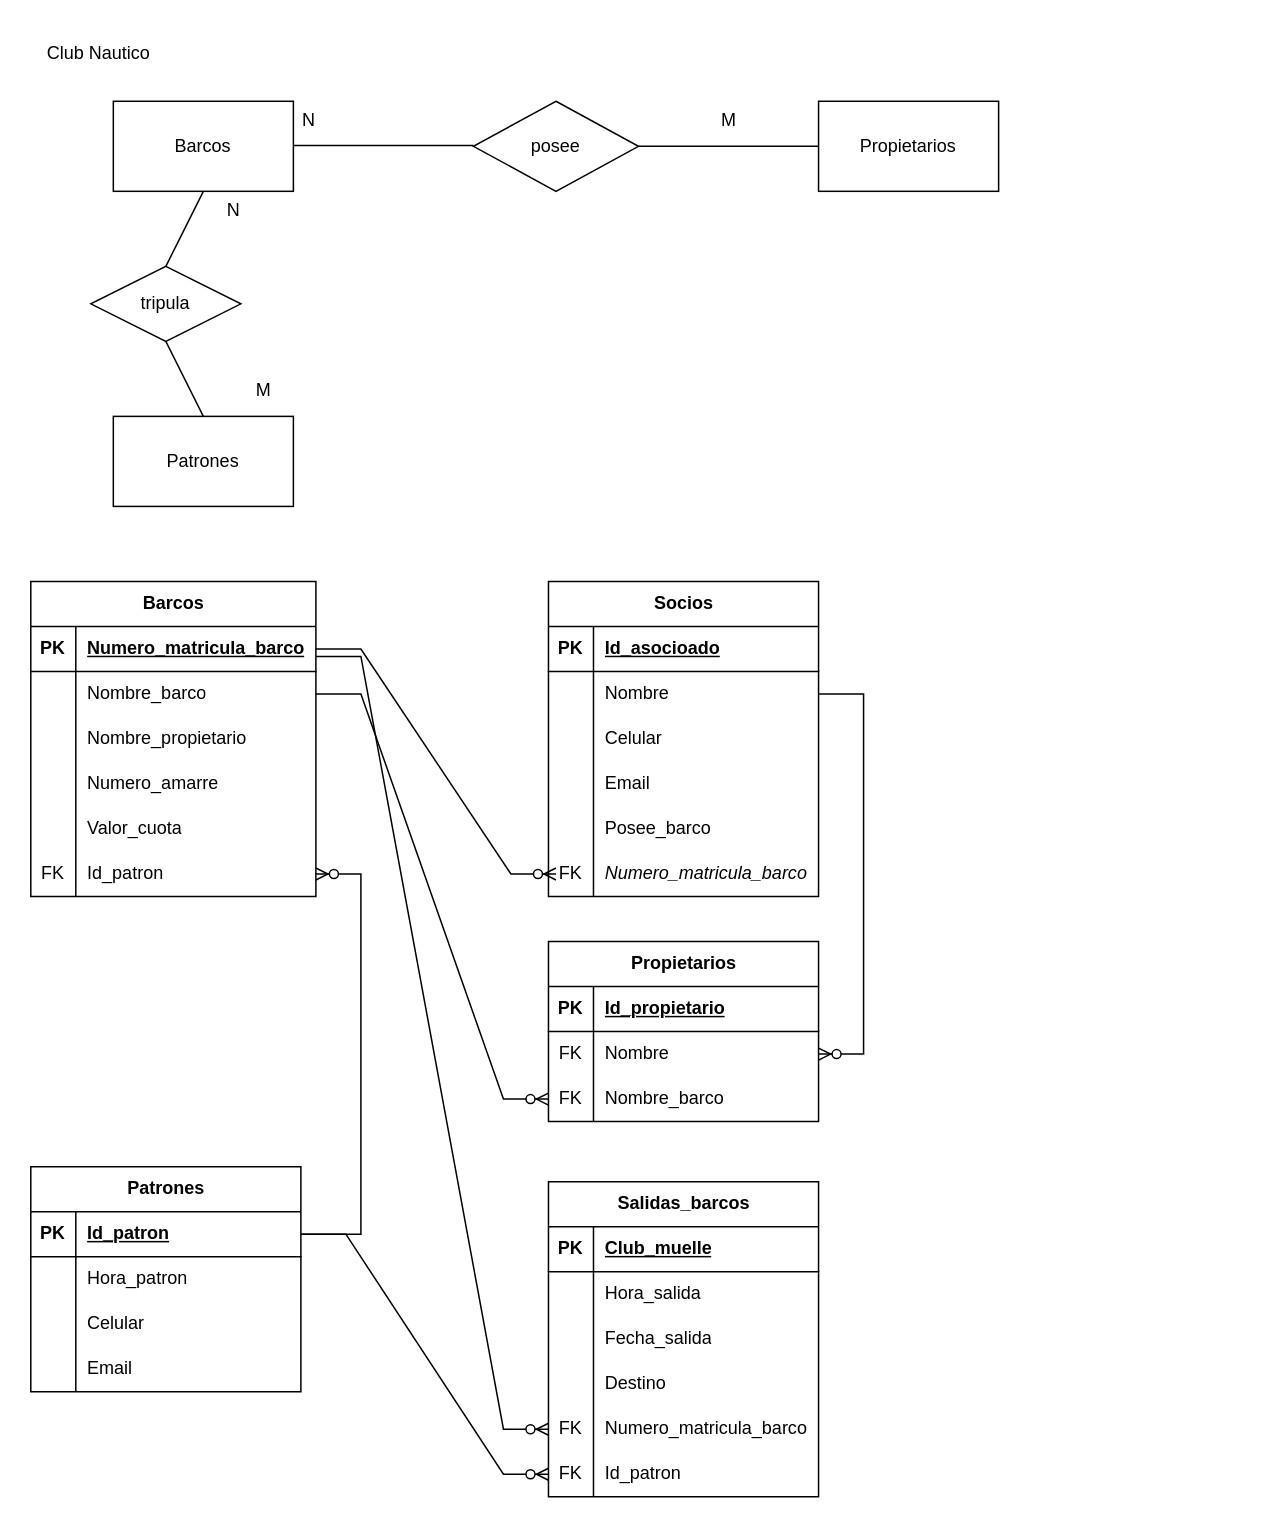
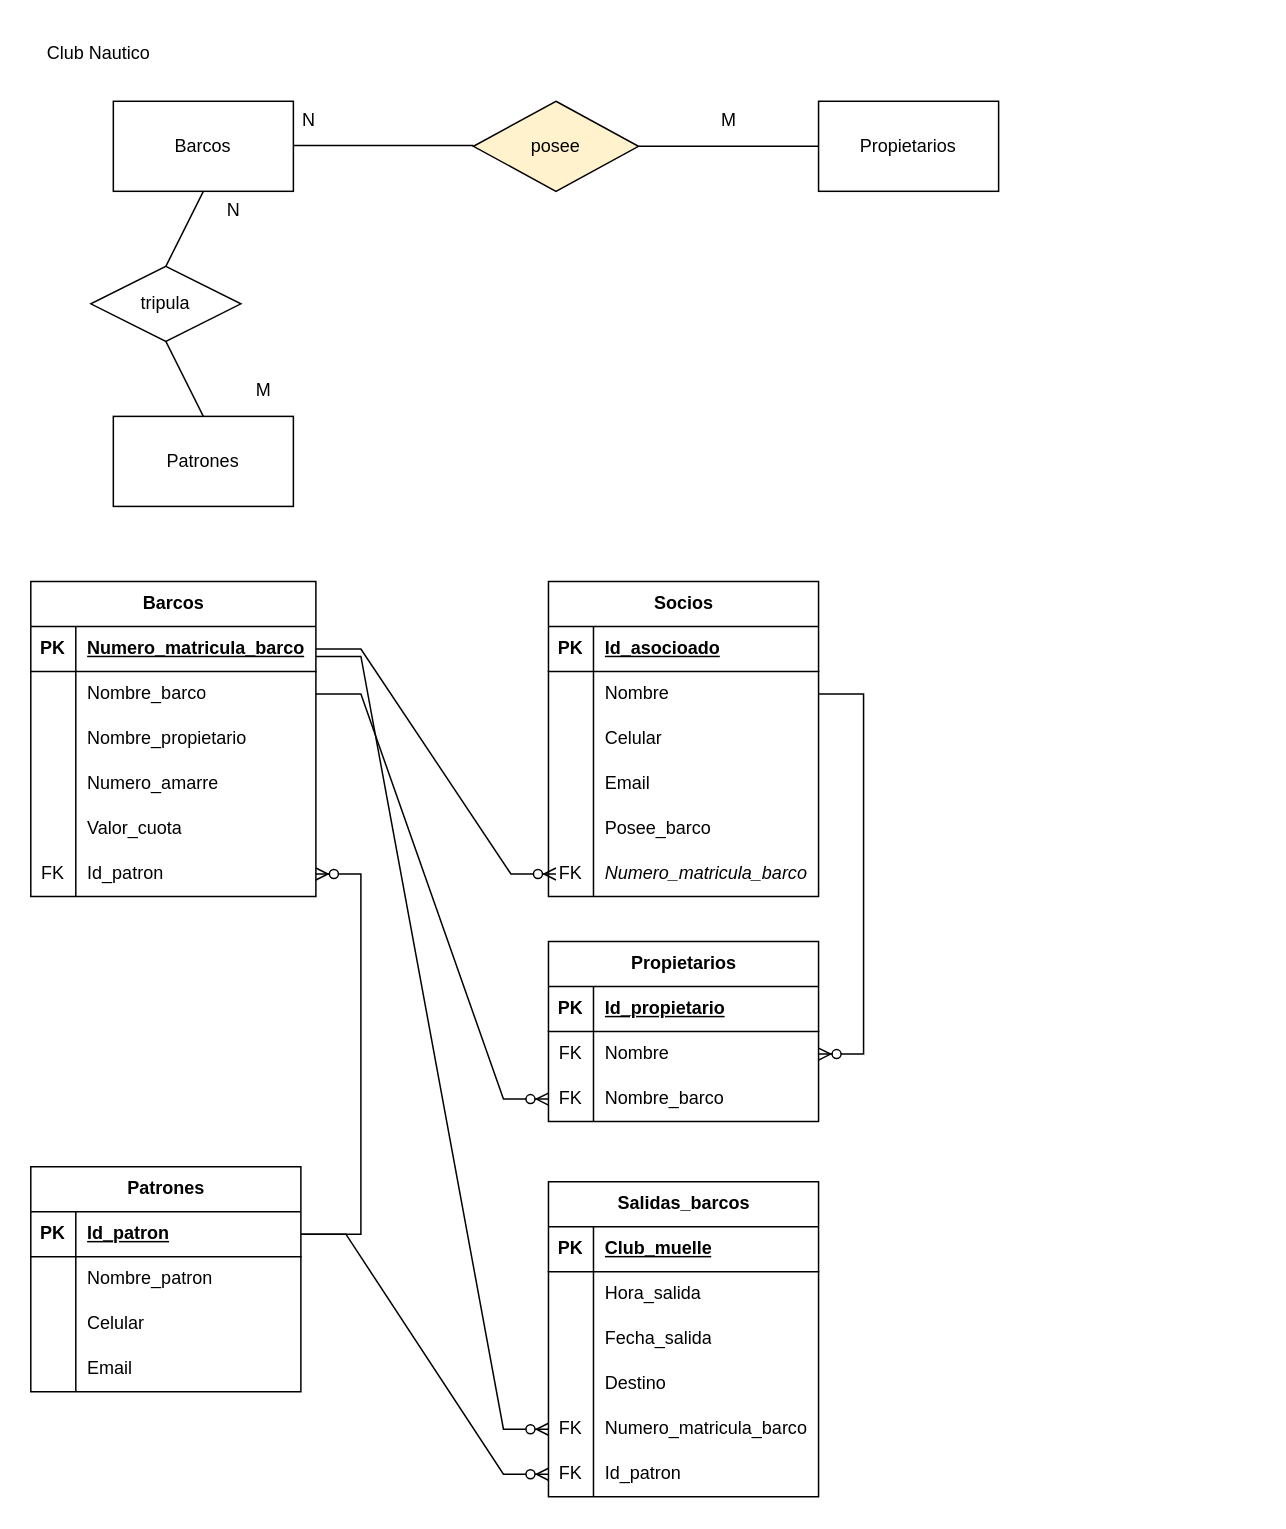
node "posee": fillcolor #ffffff -> #fff2cc
node "Hora_patron": label "Hora_patron" -> "Nombre_patron"
